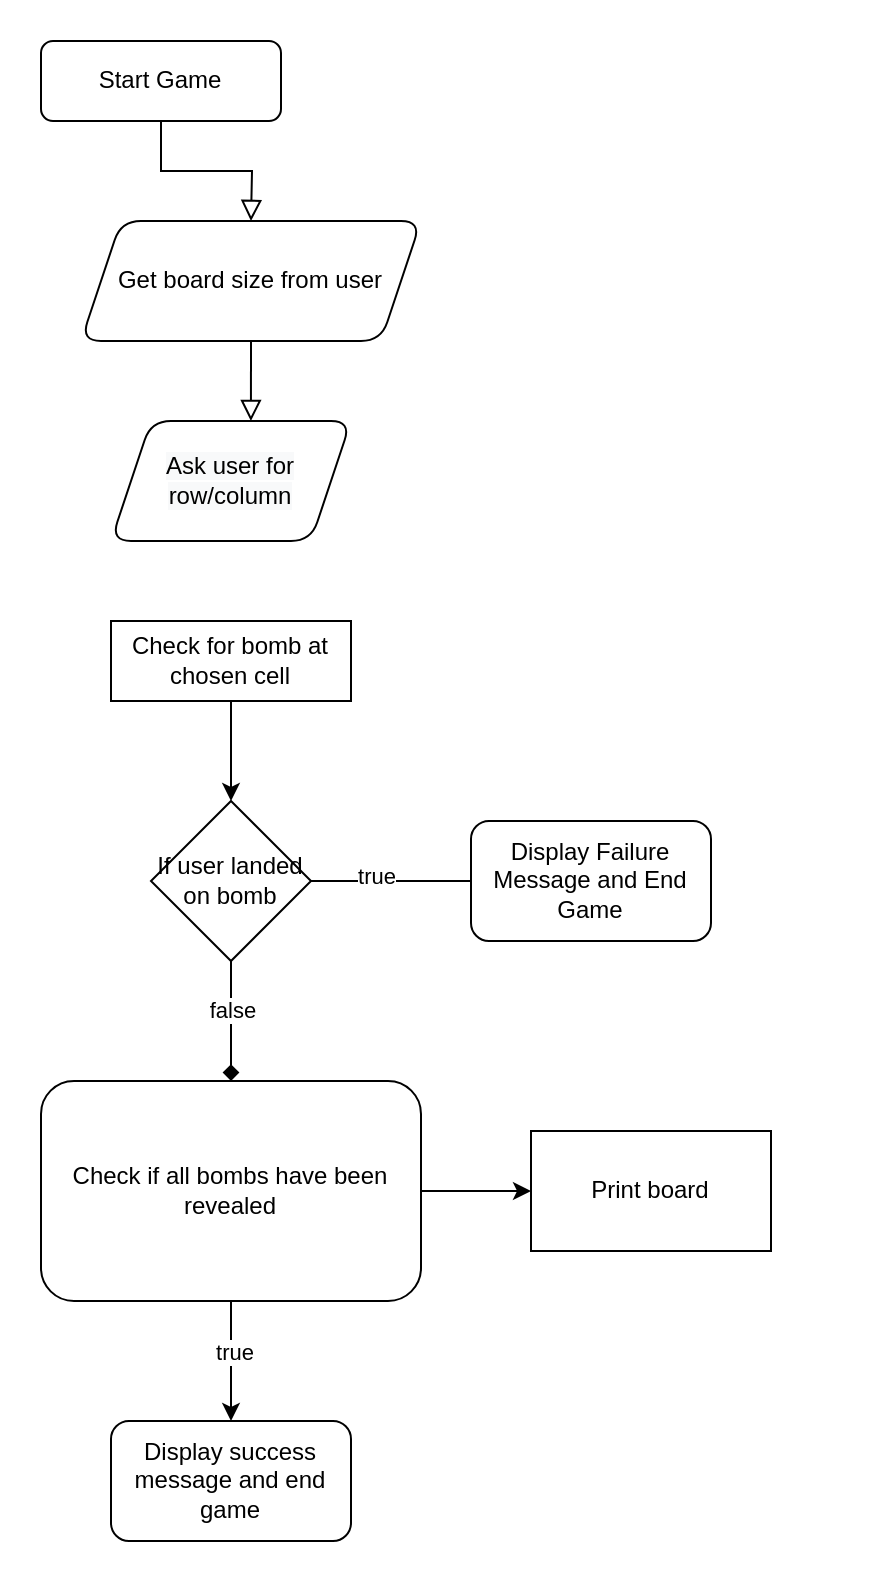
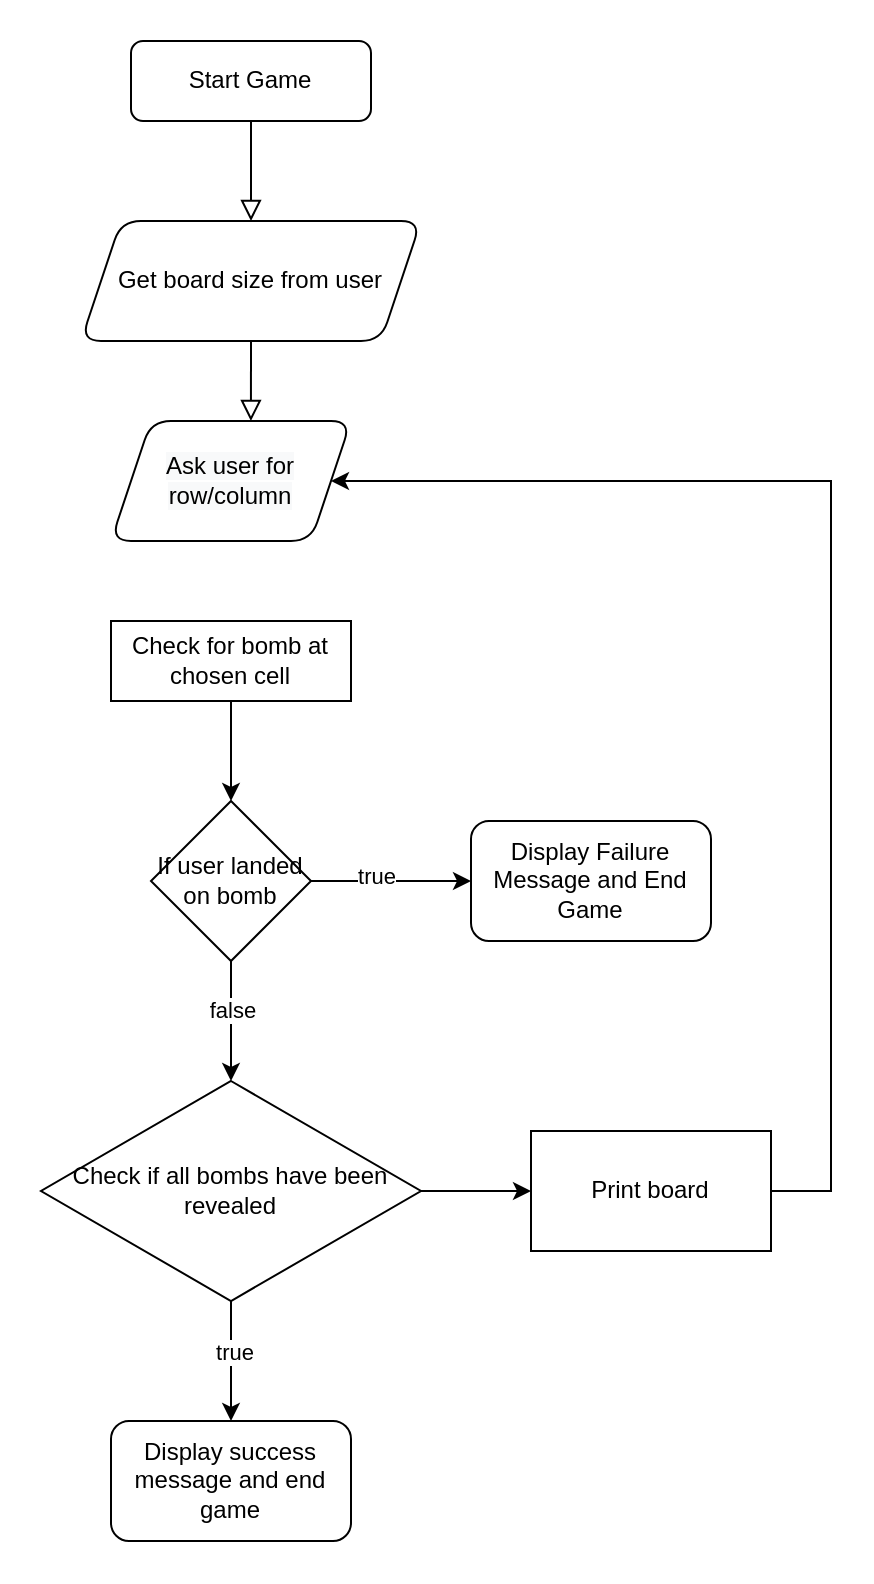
node "Start Game": moved (161, 81) -> (251, 81)
edge "Print board" -> "Ask user for row/column": added
edge "If user landed on bomb" -- "Display Failure Message and End Game": arrowhead none -> classic
edge "If user landed on bomb" -> "Check if all bombs have been revealed": arrowhead diamond -> classic
node "Check if all bombs have been revealed": shape rounded rectangle -> diamond
